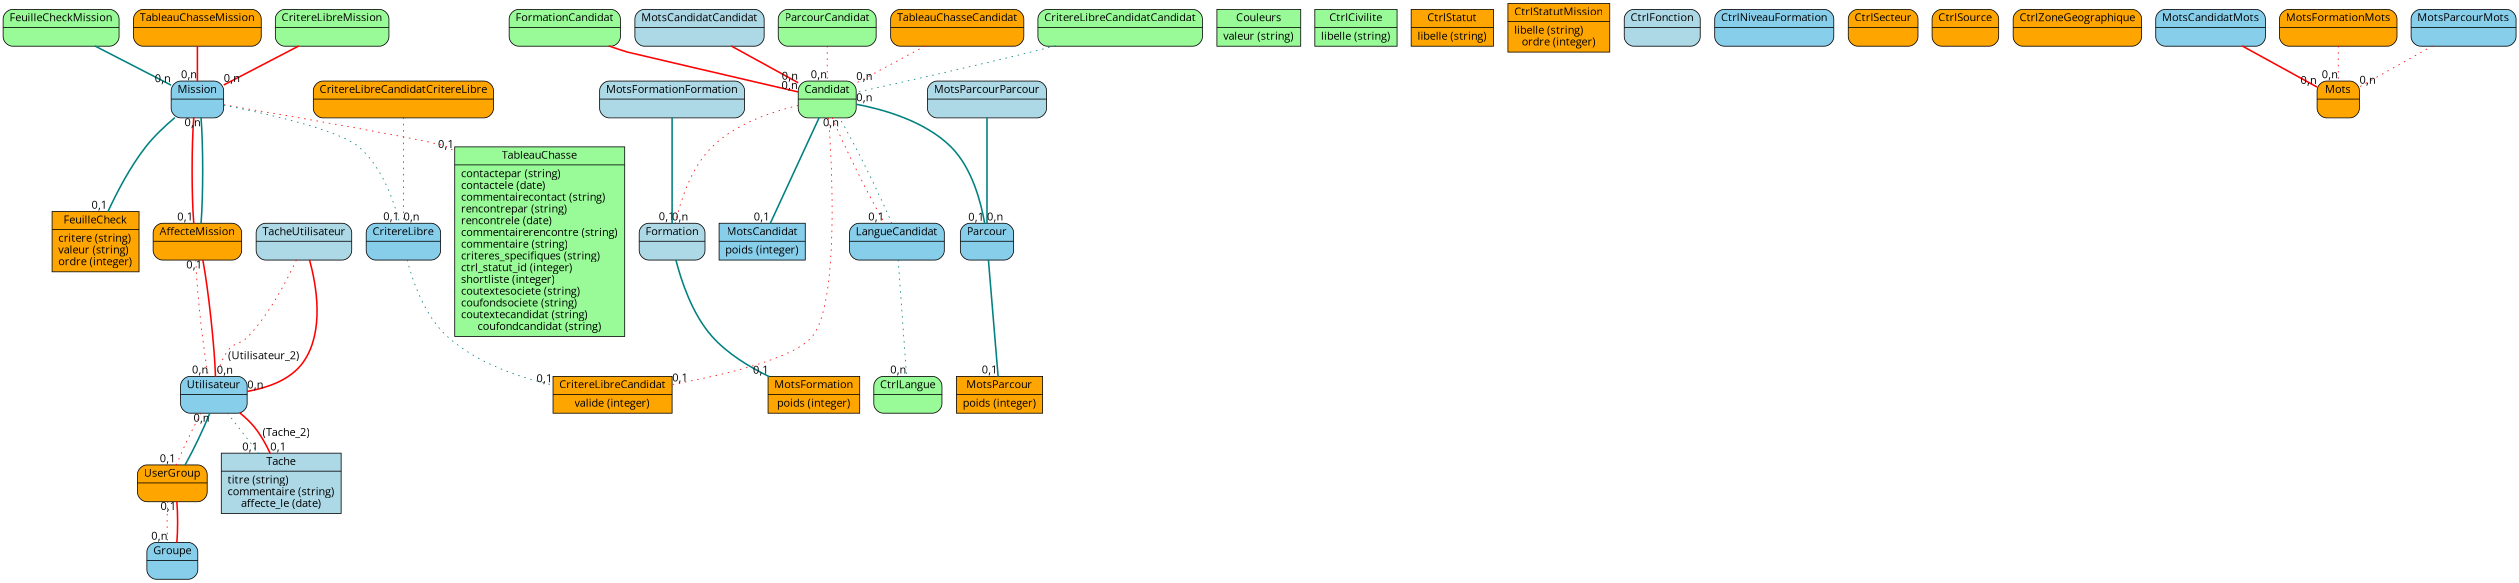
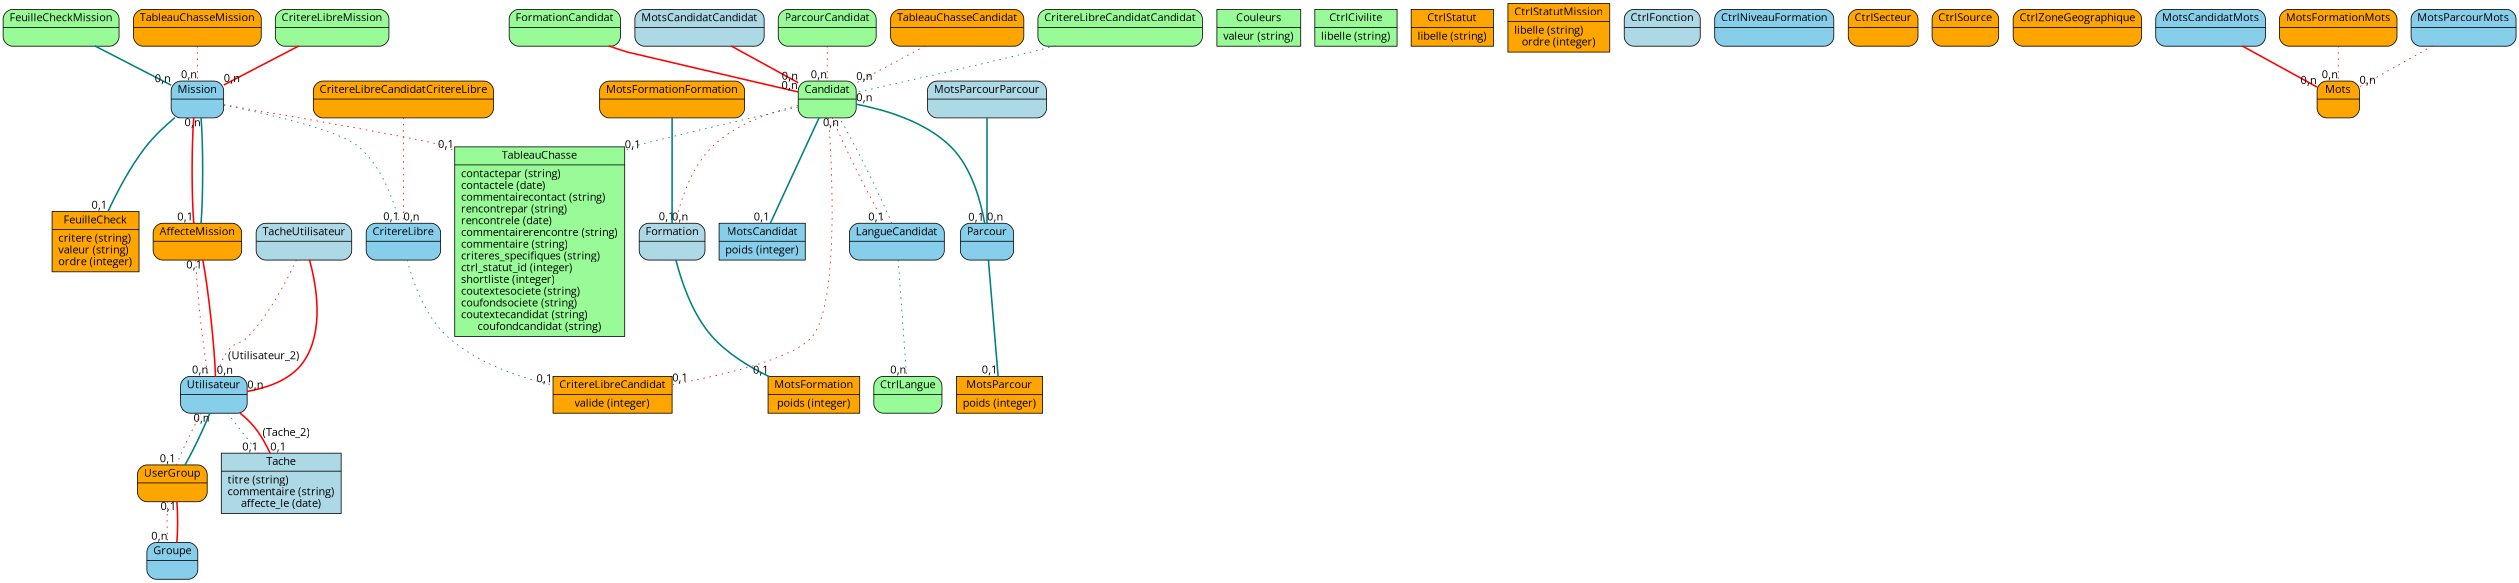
edge "TableauChasseMission" -- "Mission": style bold -> dotted
node "MotsFormationFormation": fillcolor lightblue -> orange
edge "Candidat" -- "TableauChasse": added
